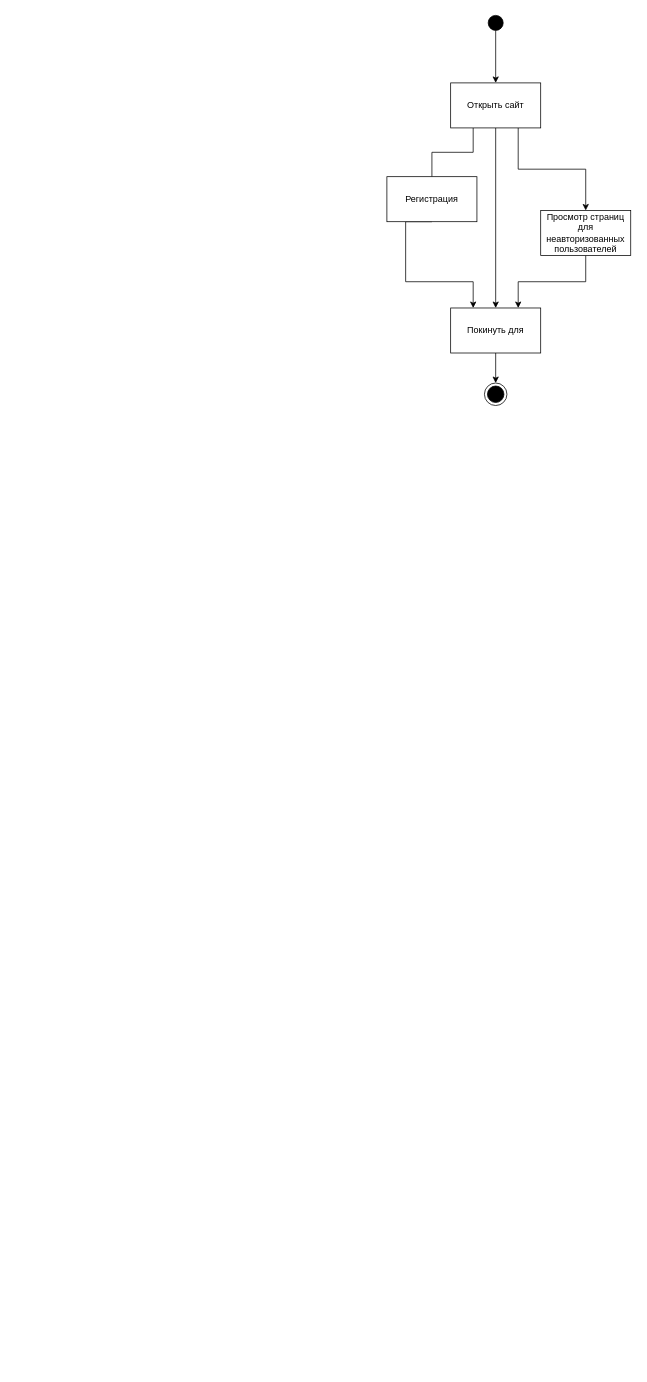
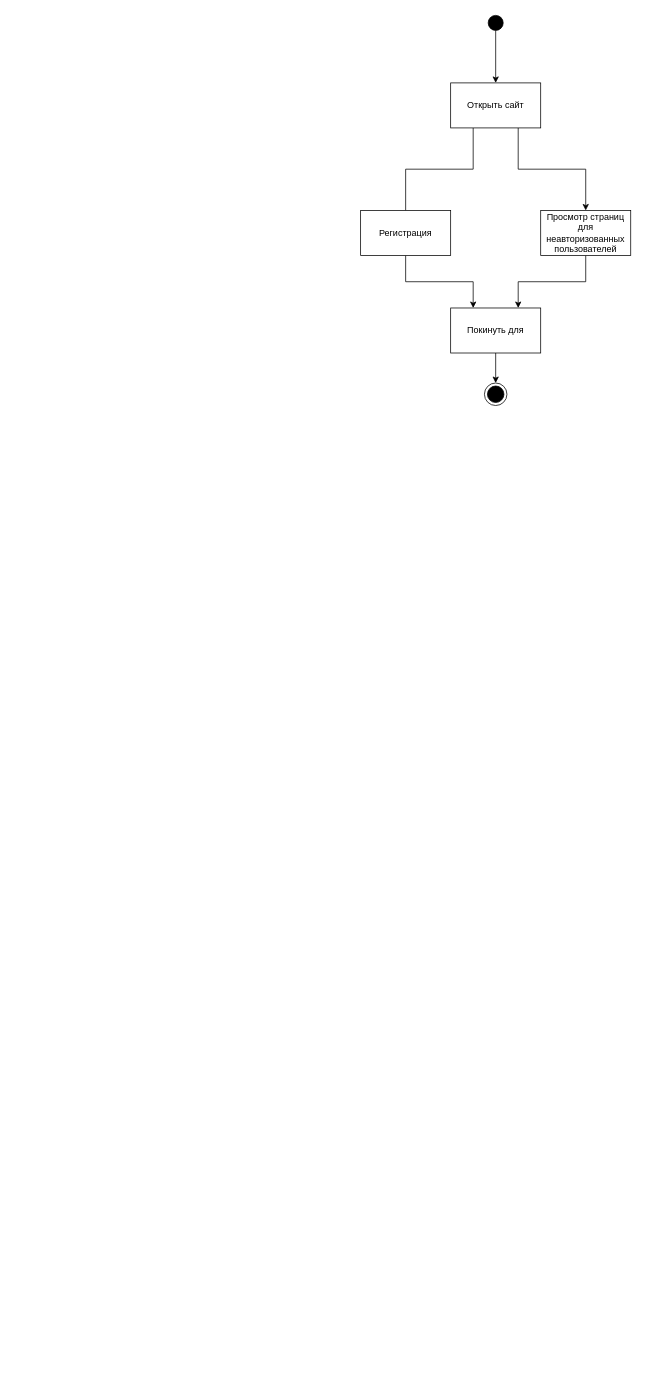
node "Регистрация": moved (432, 199) -> (405, 233)
edge "Открыть сайт" -> "Покинуть для": removed
